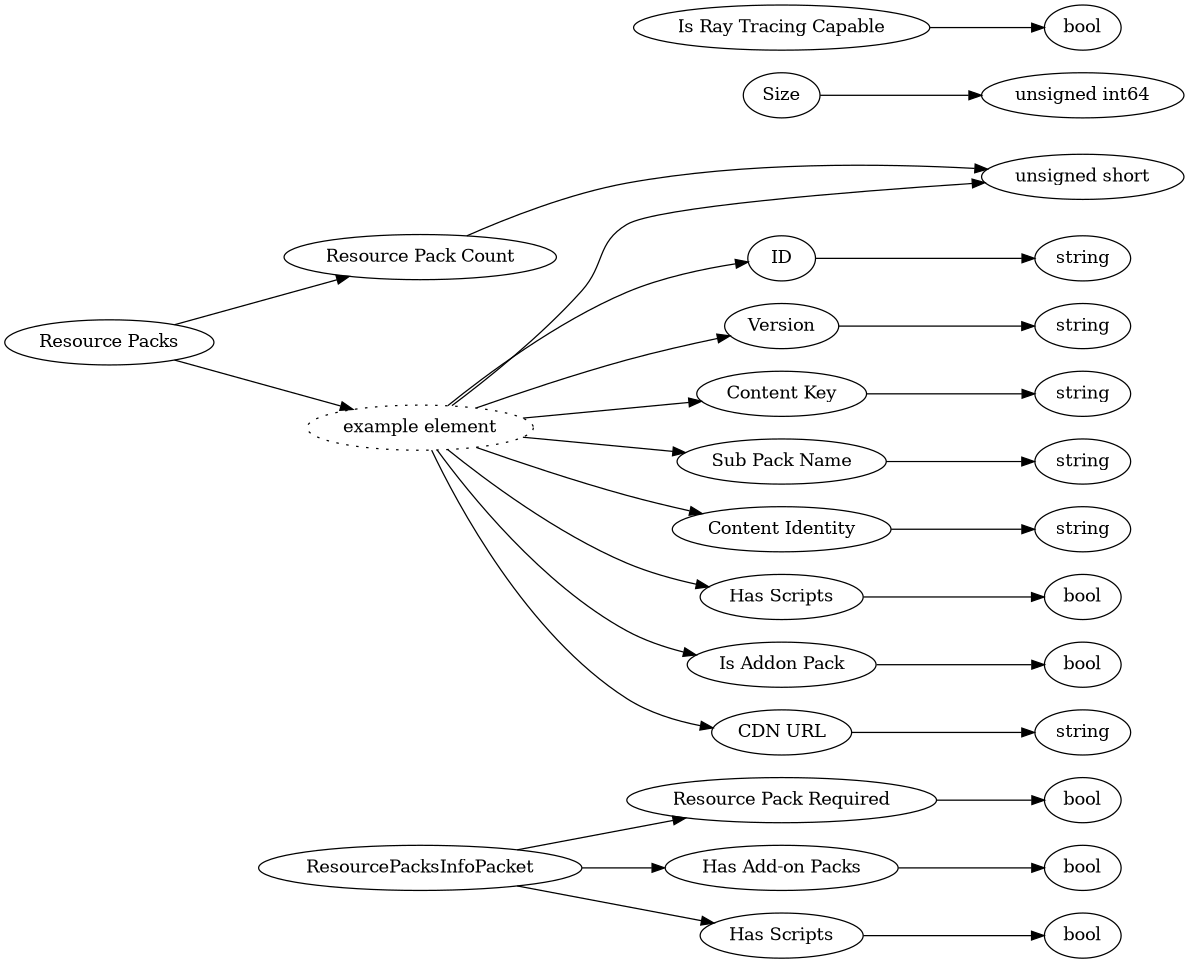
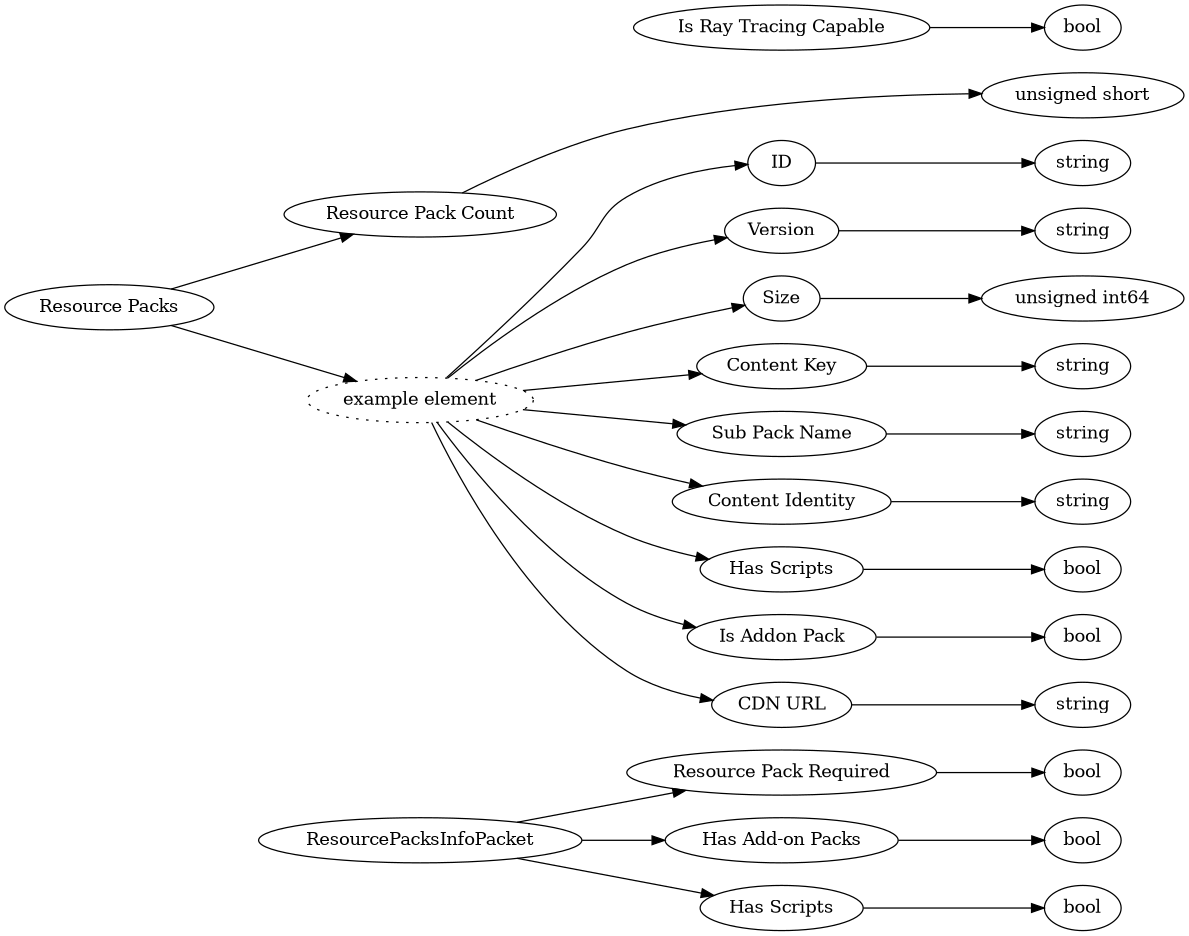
edge "example element" -> "unsigned short": now "example element" -> "Size"
